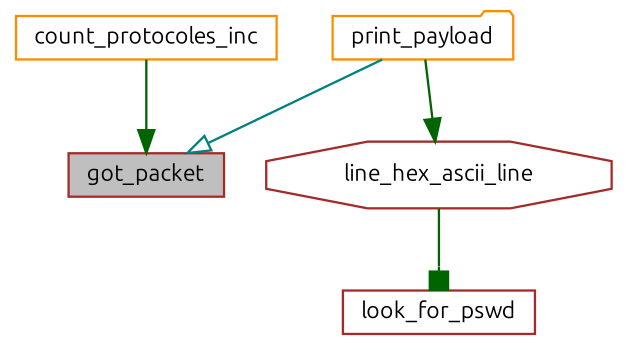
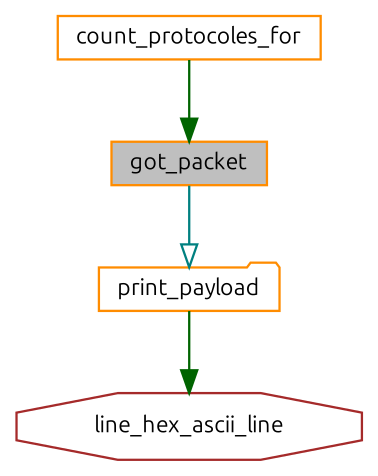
node "count_protocoles_inc": label "count_protocoles_inc" -> "count_protocoles_for"
edge "print_payload" -> "got_packet": reversed
node "got_packet": color brown -> darkorange
node "look_for_pswd": removed
